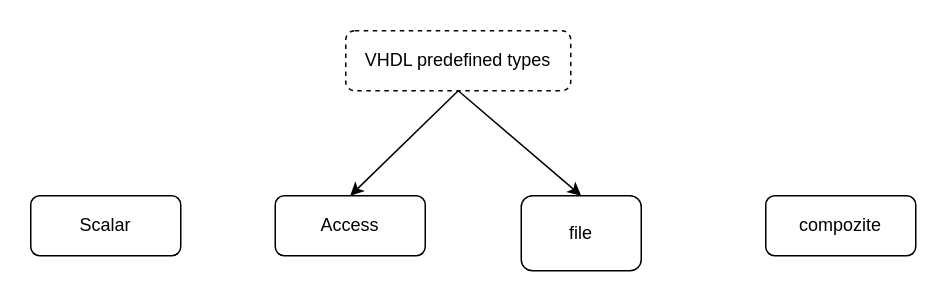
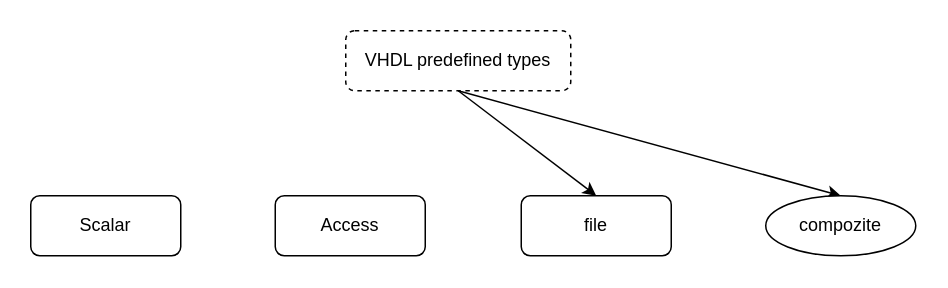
edge "VHDL predefined types" -> "Access": removed
edge "VHDL predefined types" -> "compozite": added
node "compozite": shape rounded rectangle -> ellipse
node "file": size 120x75 -> 150x60
